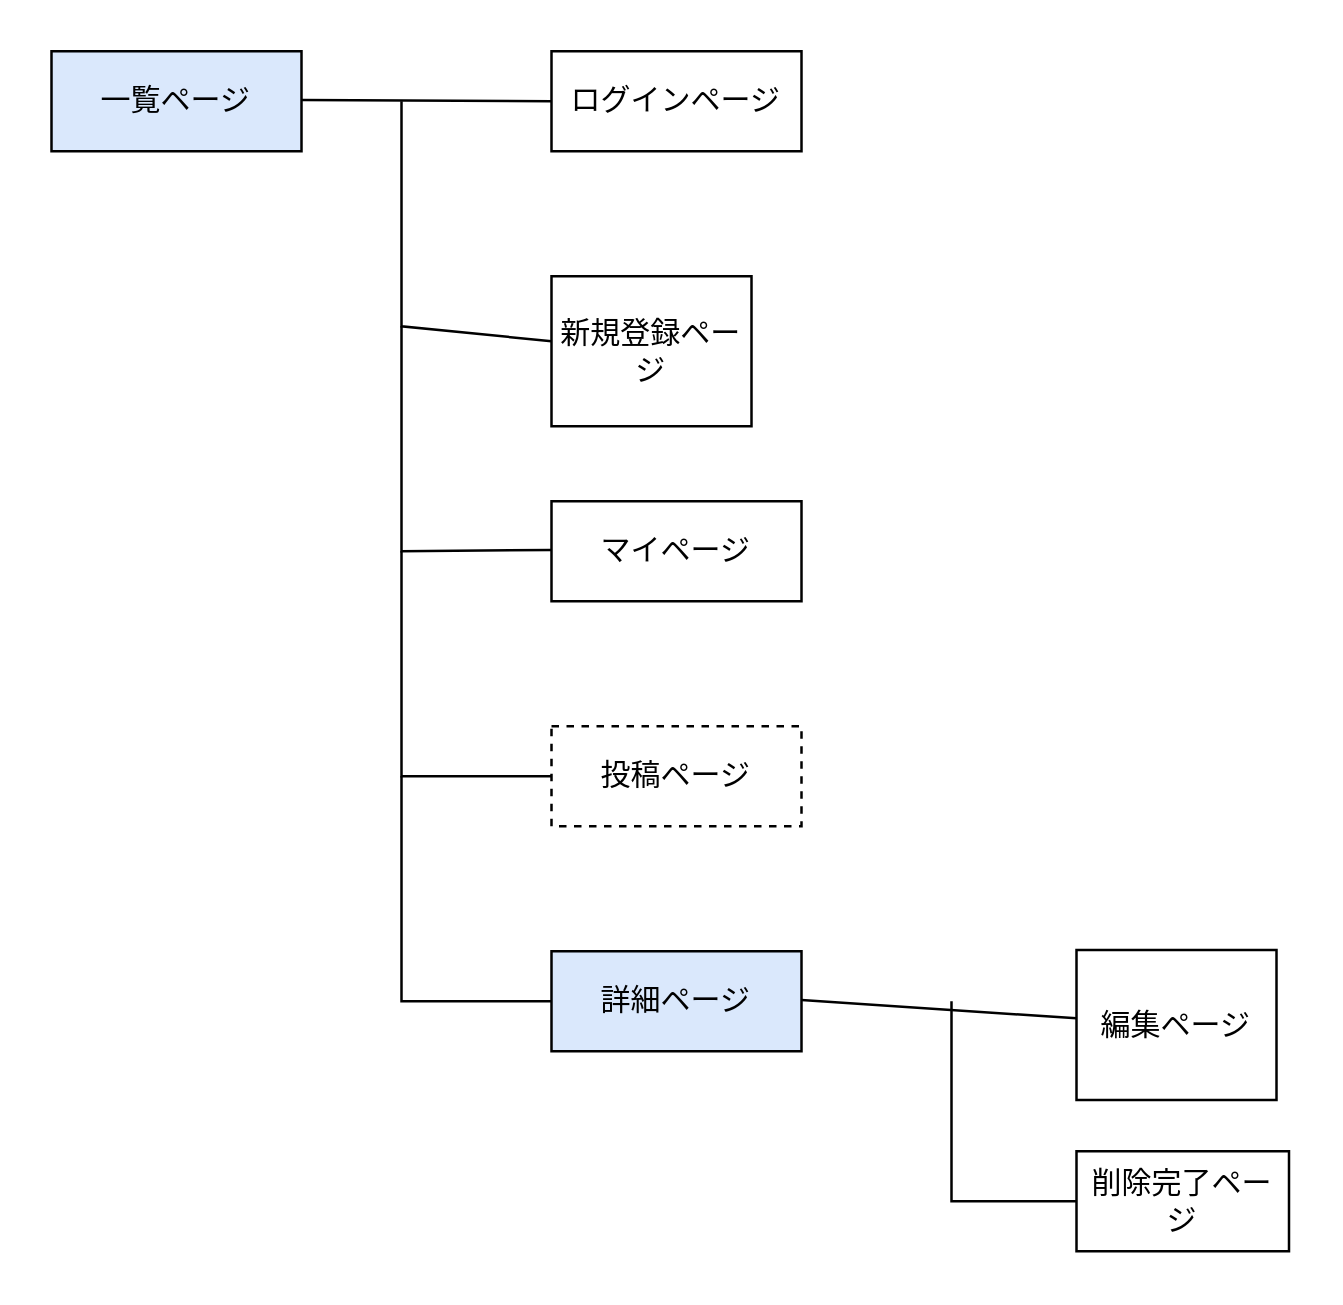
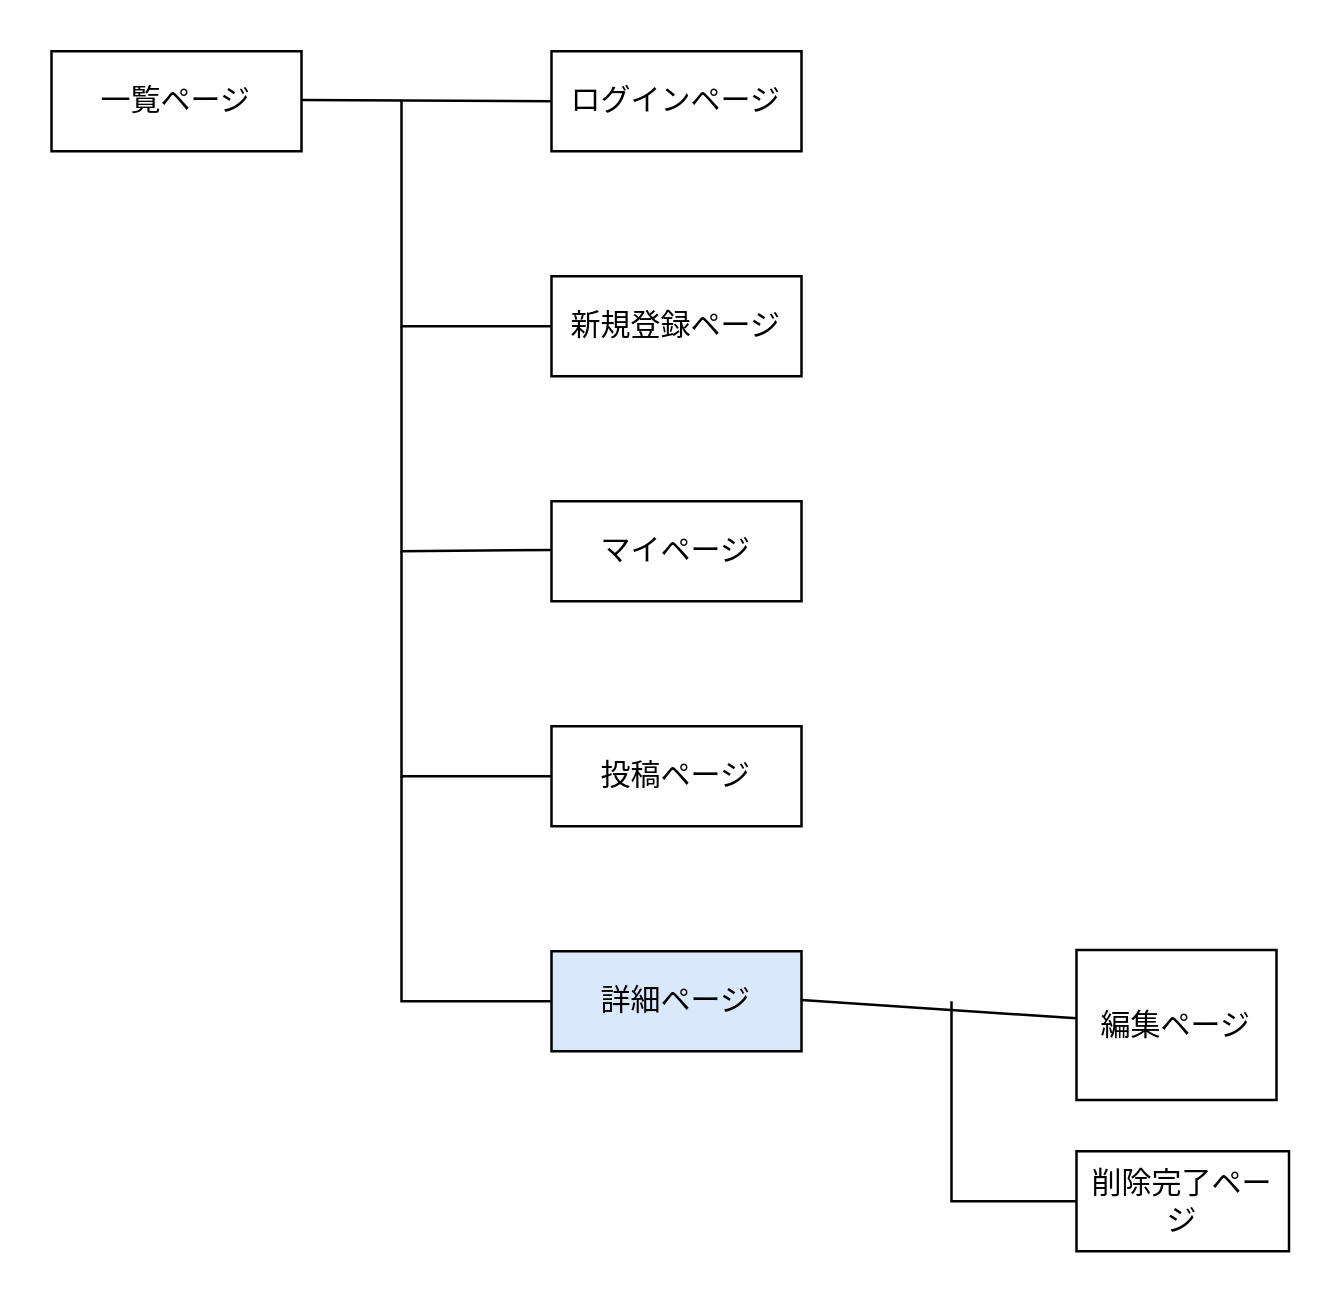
node "一覧ページ": fillcolor #dae8fc -> #ffffff
node "新規登録ページ": size 200x150 -> 250x100
node "投稿ページ": style dashed -> solid
